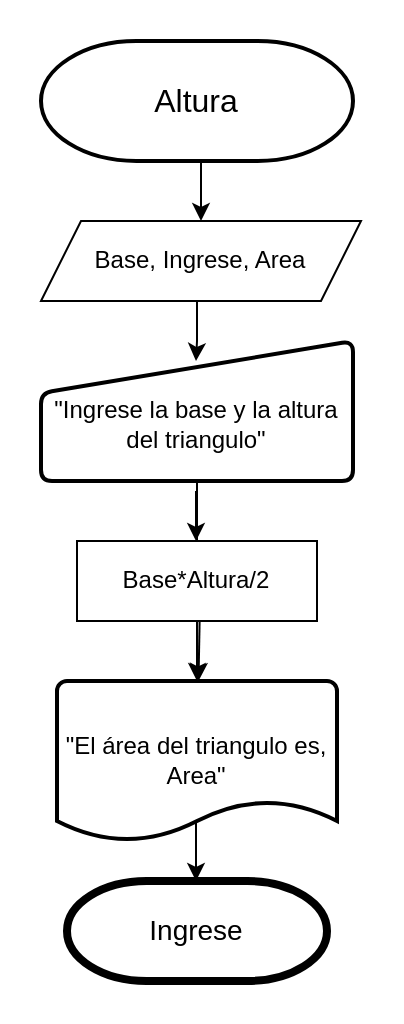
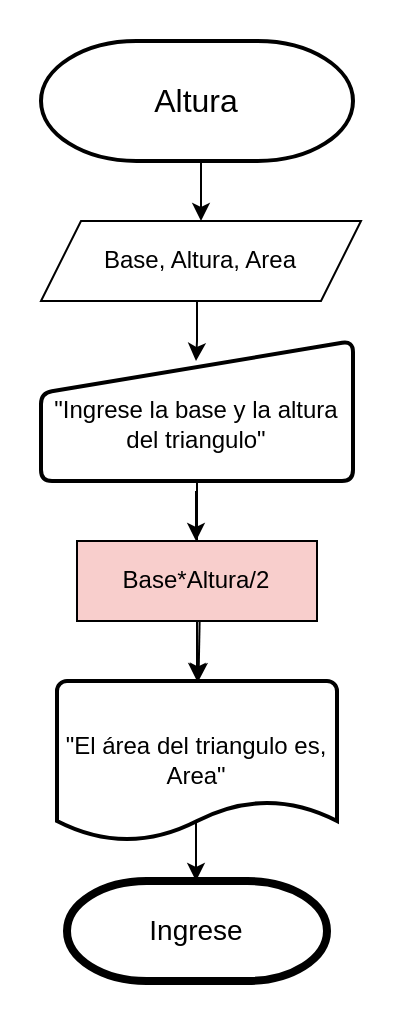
node "Base, Ingrese, Area": label "Base, Ingrese, Area" -> "Base, Altura, Area"
node "Base*Altura/2": fillcolor #ffffff -> #f8cecc
